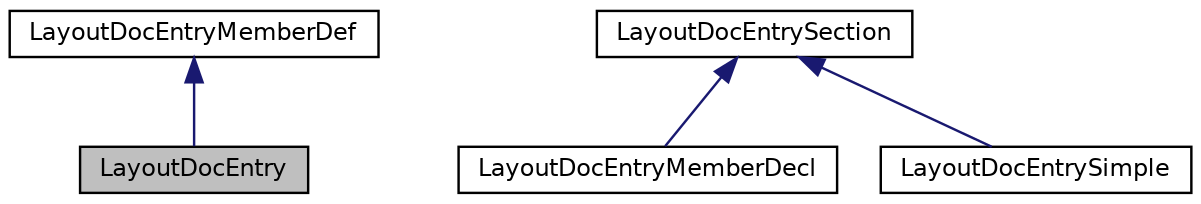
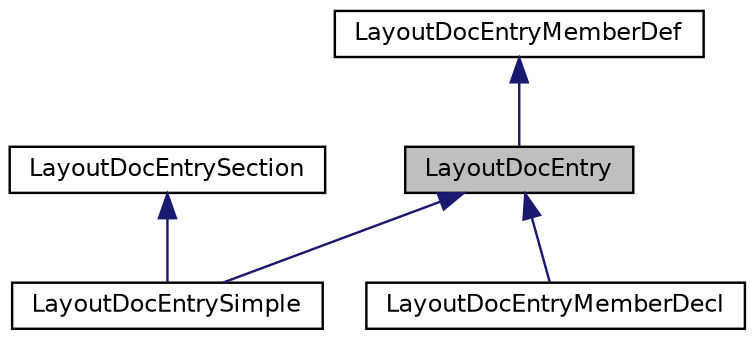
edge "LayoutDocEntryMemberDecl" -> "LayoutDocEntrySection": now "LayoutDocEntryMemberDecl" -> "LayoutDocEntry"
edge "LayoutDocEntrySimple" -> "LayoutDocEntry": added
